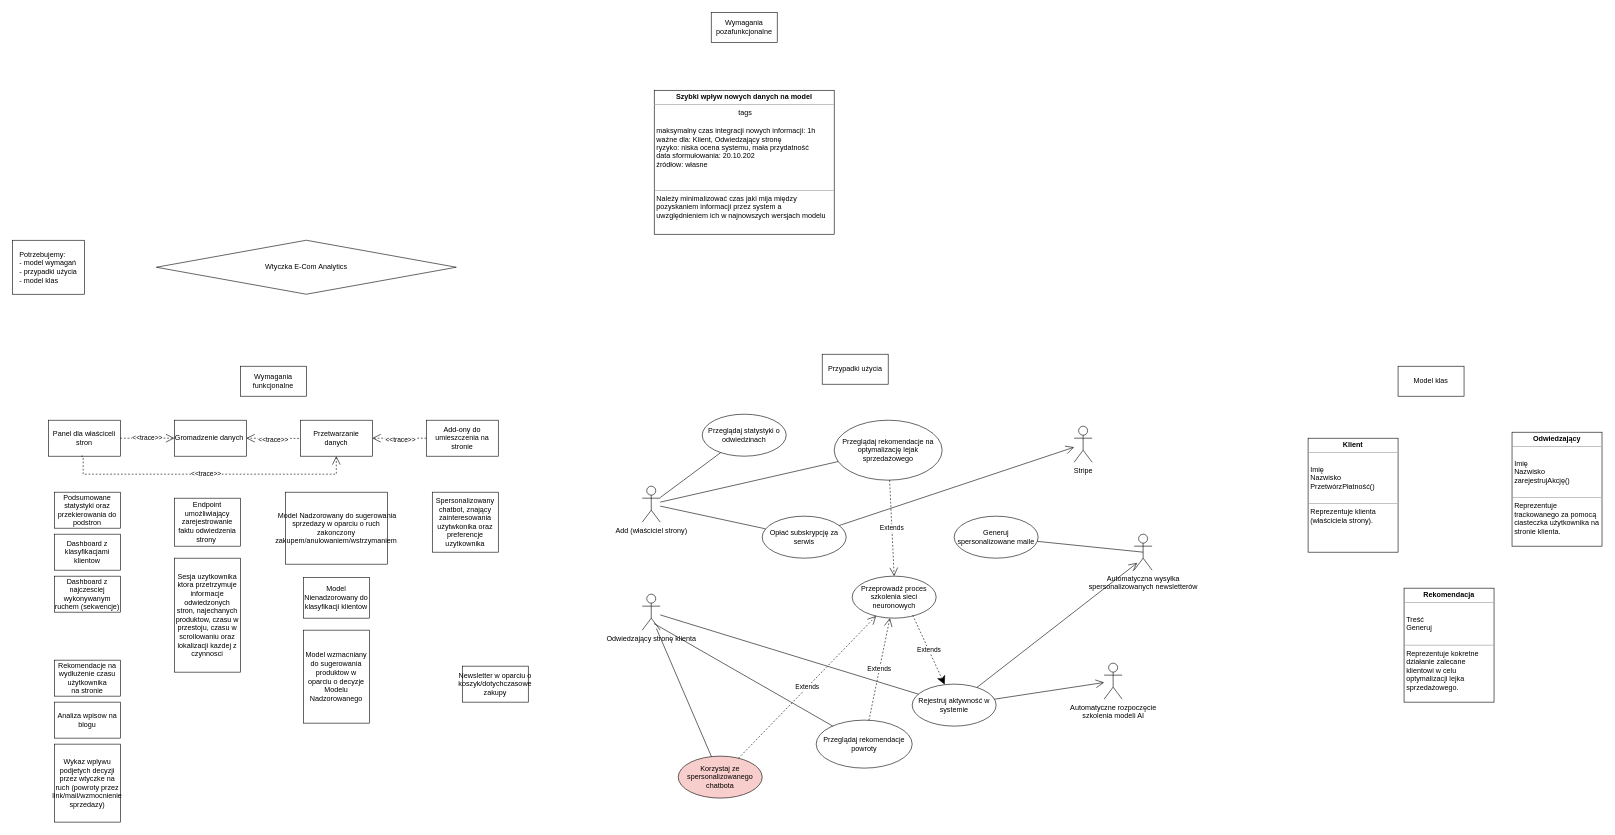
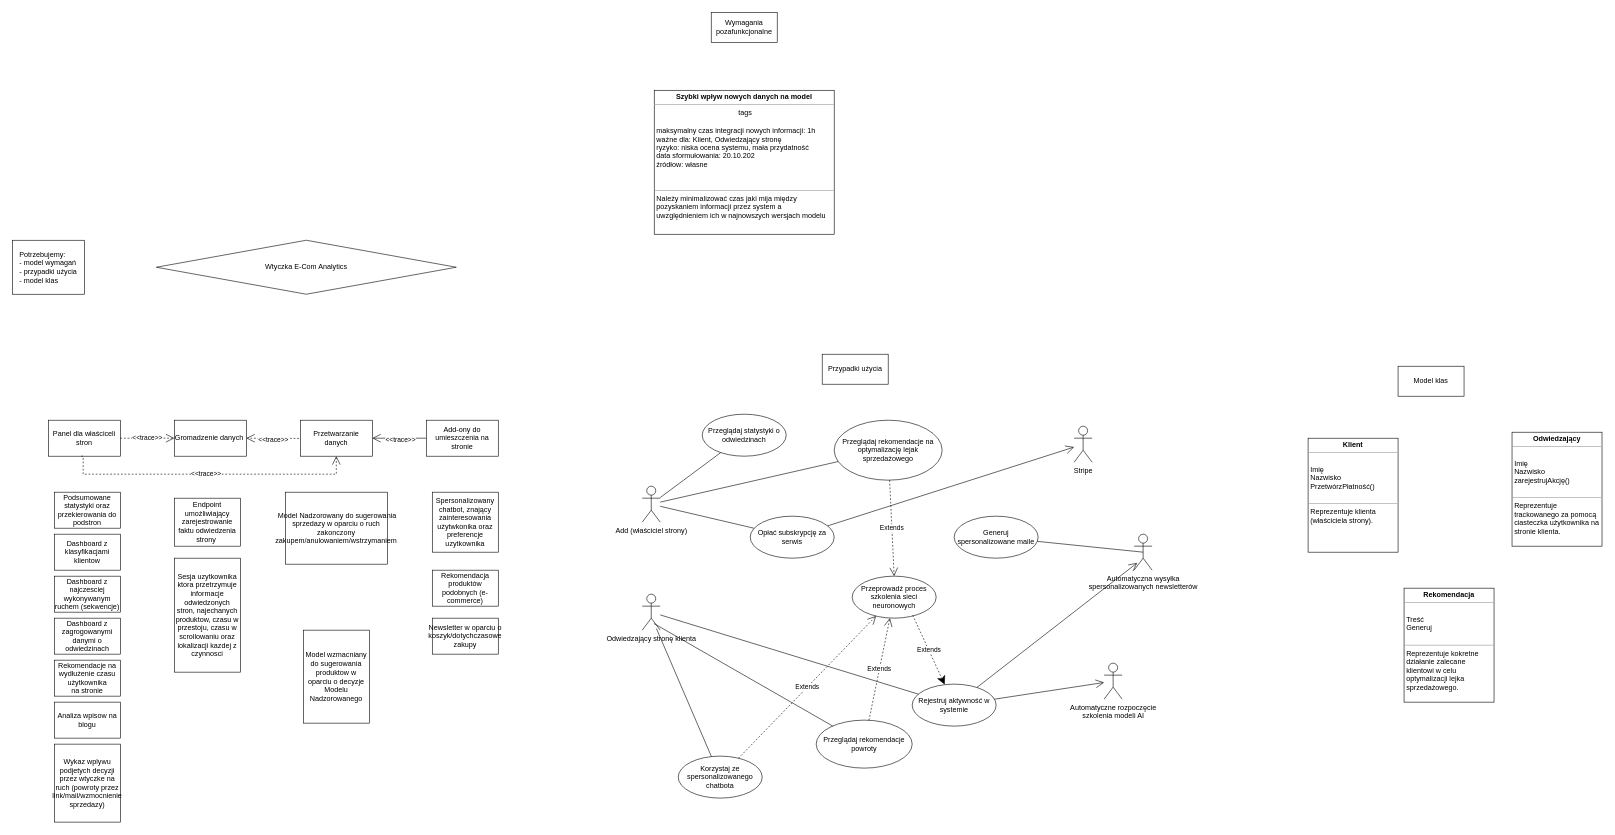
node "Wymagania funkcjonalne": removed
edge "Add-ony do umieszczenia na stronie" -> "Przetwarzanie danych": style dashed -> solid
node "Opłać subskrypcję za serwis": moved (804, 537) -> (792, 537)
node "Rekomendacja produktów podobnych (e-commerce)": added
node "Model Nienadzorowany do klasyfikacji klientow": removed
node "Dashboard z zagrogowanymi danymi o odwiedzinach": added
node "Newsletter w oparciu o koszyk/dotychczasowe zakupy": moved (495, 684) -> (465, 636)
node "Korzystaj ze spersonalizowanego chatbota": fillcolor #f8cecc -> #ffffff
